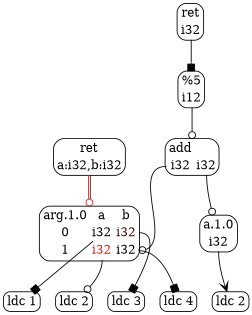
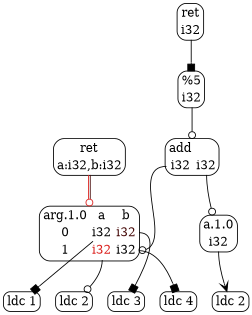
node "%5": text "i12" -> "i32"
